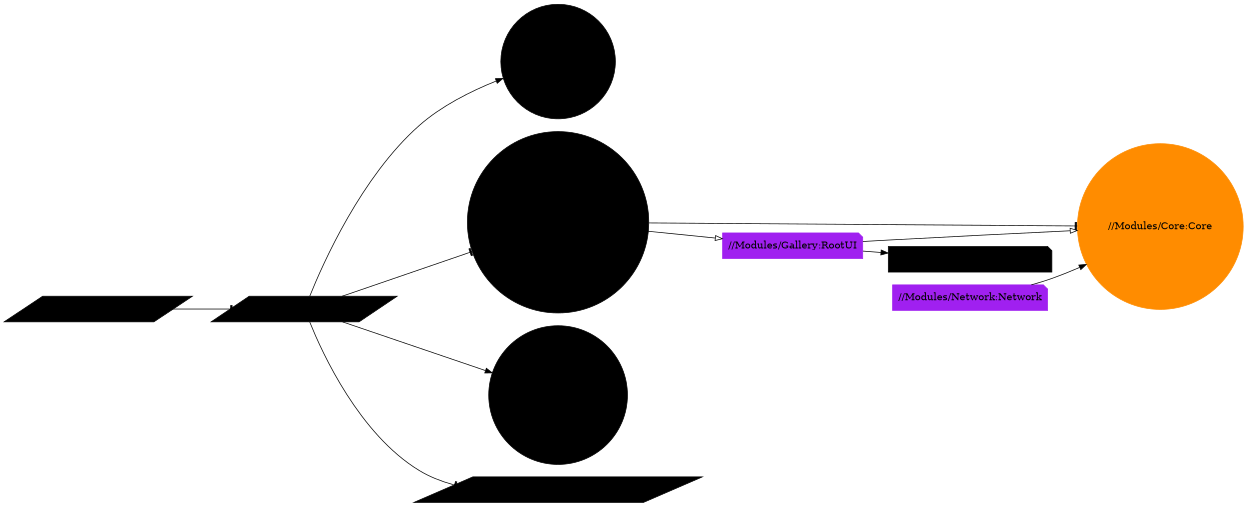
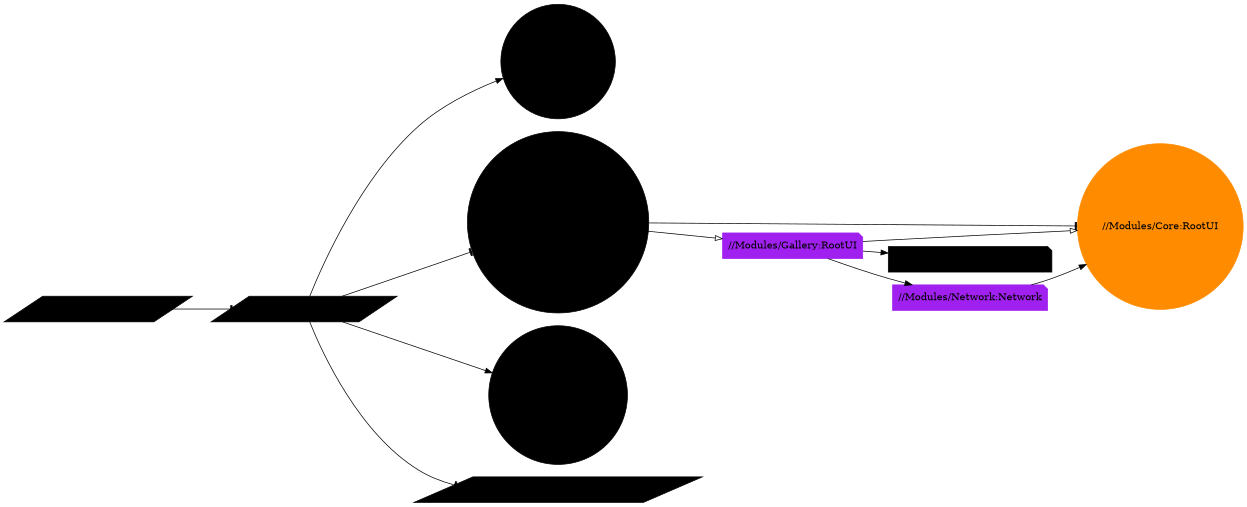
node "//Modules/Core:Core": label "//Modules/Core:Core" -> "//Modules/Core:RootUI"
edge "//Modules/Gallery:RootUI" -> "//Modules/Network:Network": added
